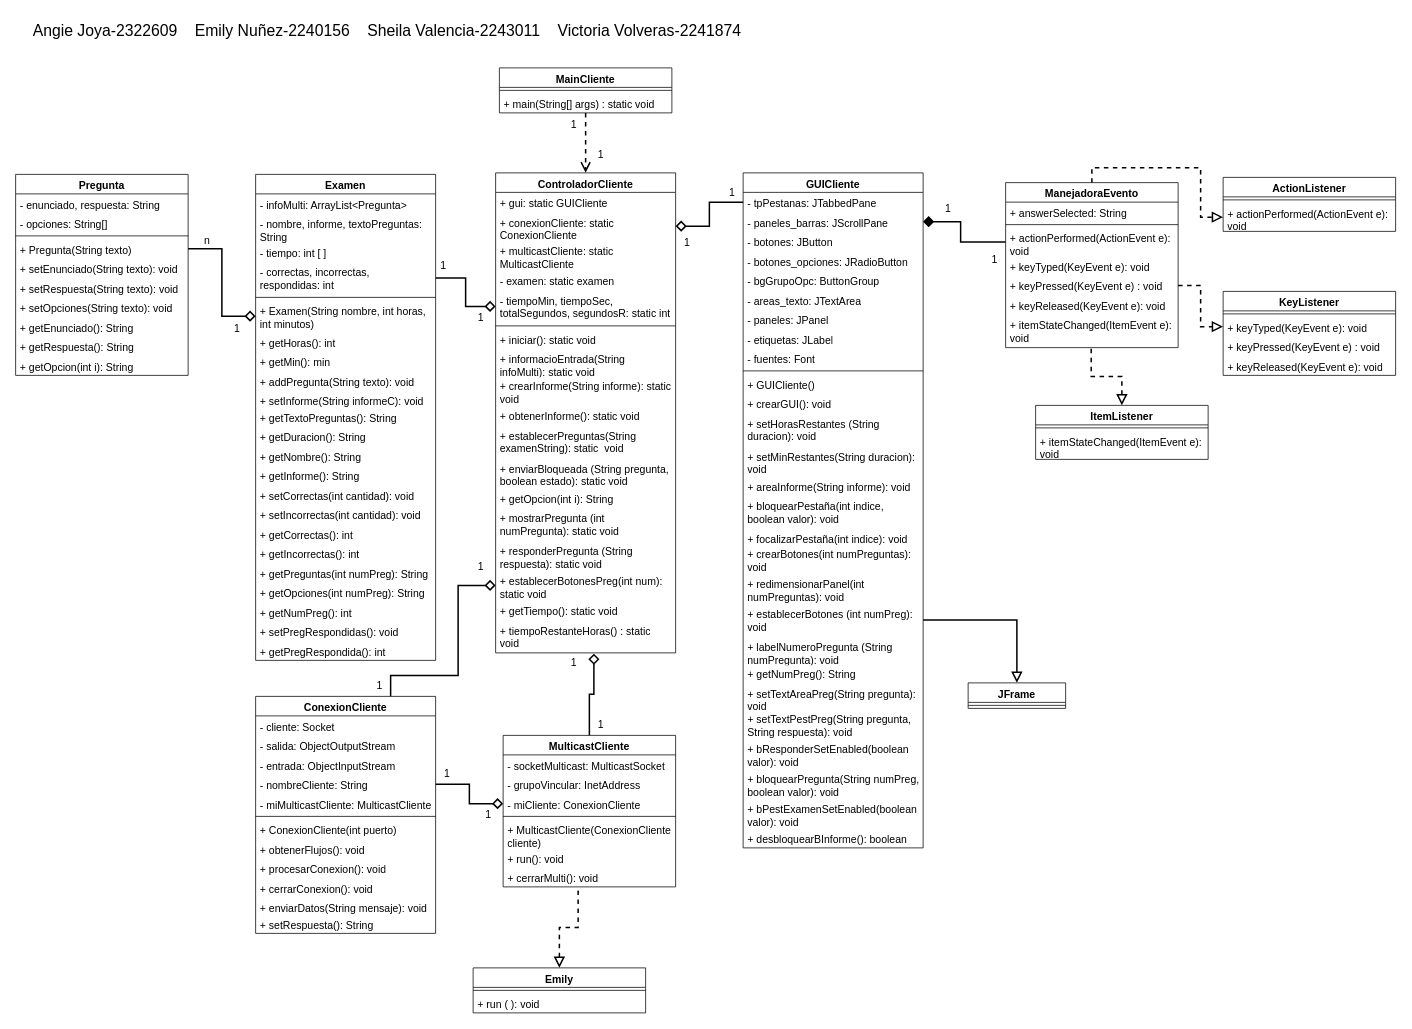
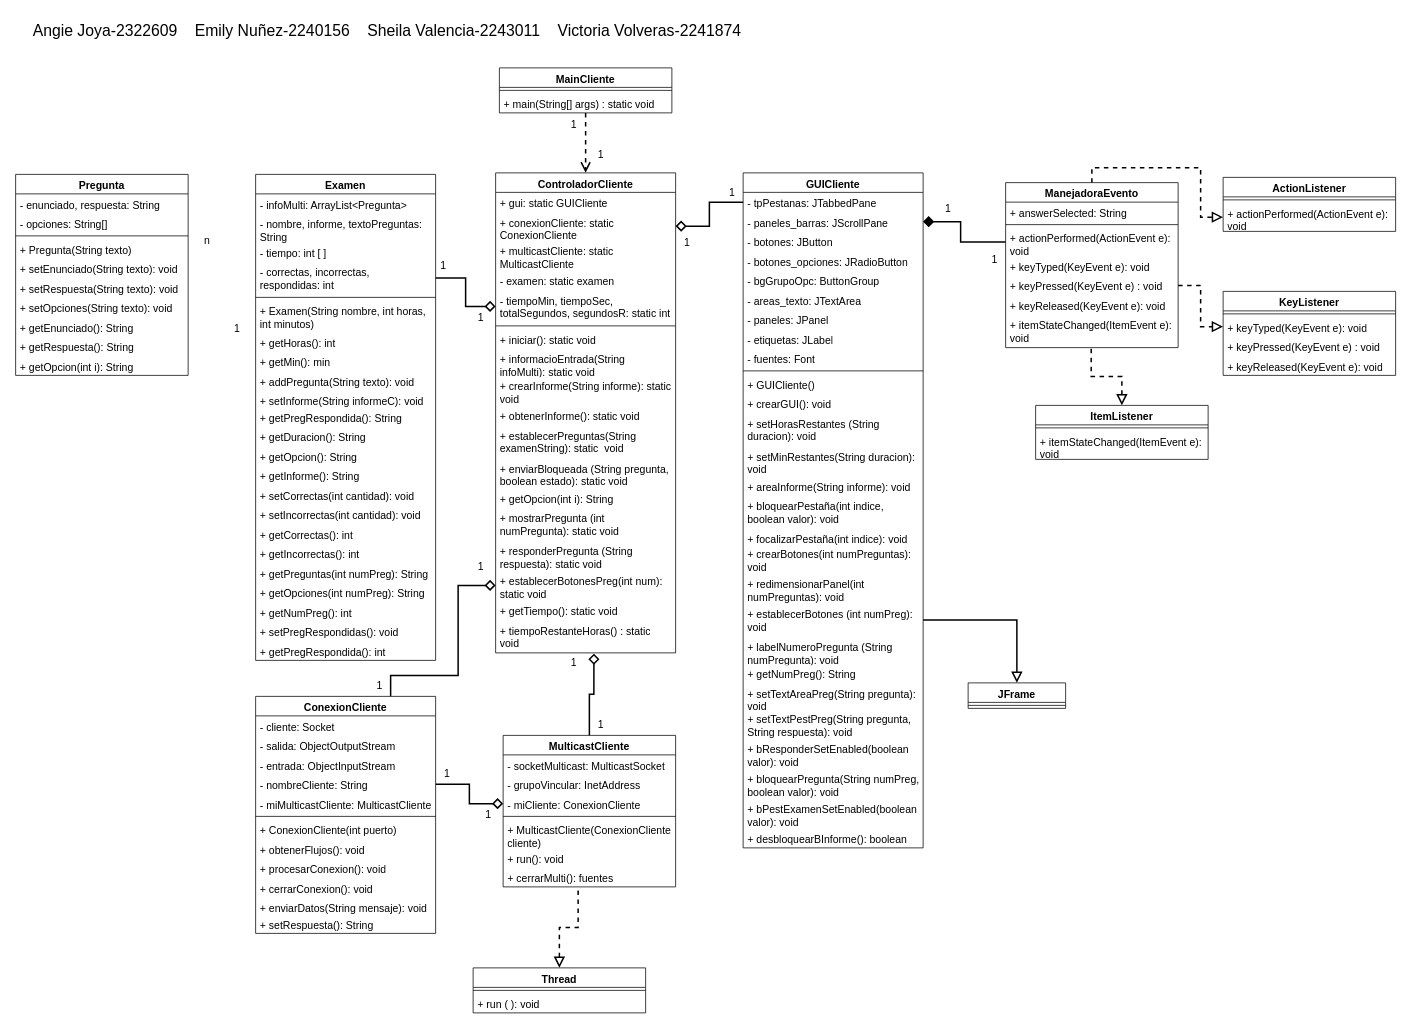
edge "+ Pregunta(String texto)" -> "+ Examen(String nombre, int horas, int minutos)": removed
node "+ getTextoPreguntas(): String": label "+ getTextoPreguntas(): String" -> "+ getPregRespondida(): String"
node "+ getNombre(): String": label "+ getNombre(): String" -> "+ getOpcion(): String"
node "+ cerrarMulti(): void": label "+ cerrarMulti(): void" -> "+ cerrarMulti(): fuentes"
node "Emily": label "Emily" -> "Thread"
